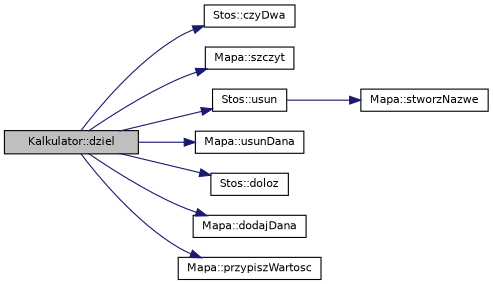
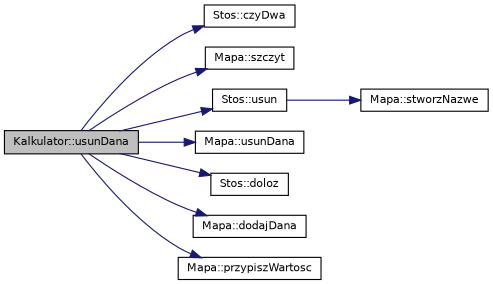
node "Kalkulator::dziel": label "Kalkulator::dziel" -> "Kalkulator::usunDana"
